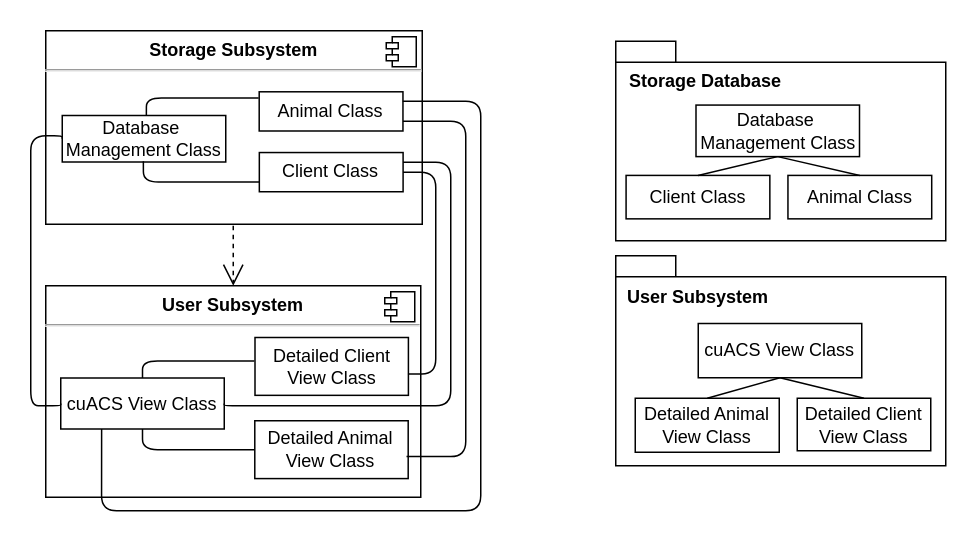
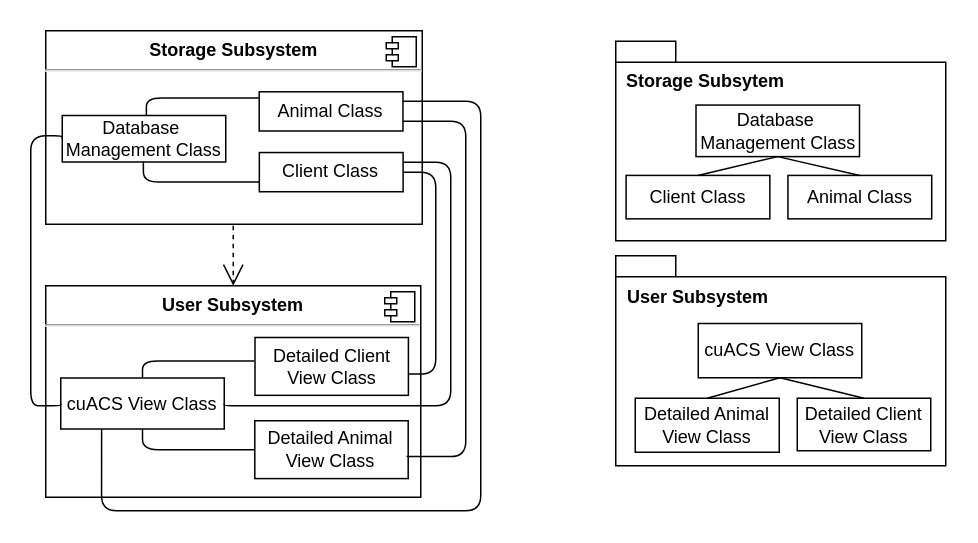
node "Storage Database": label "Storage Database" -> "Storage Subsytem"
